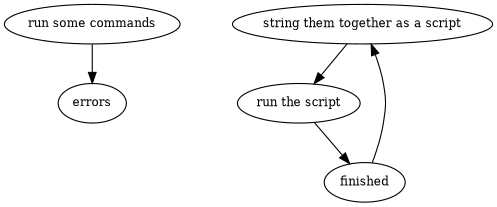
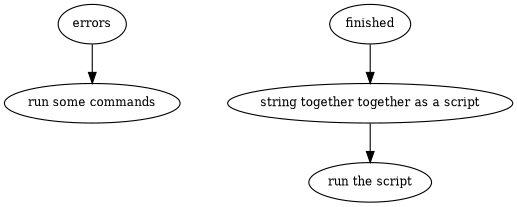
node "string them together as a script": label "string them together as a script" -> "string together together as a script"
edge "run some commands" -> "errors": reversed
edge "run the script" -> "finished": removed
